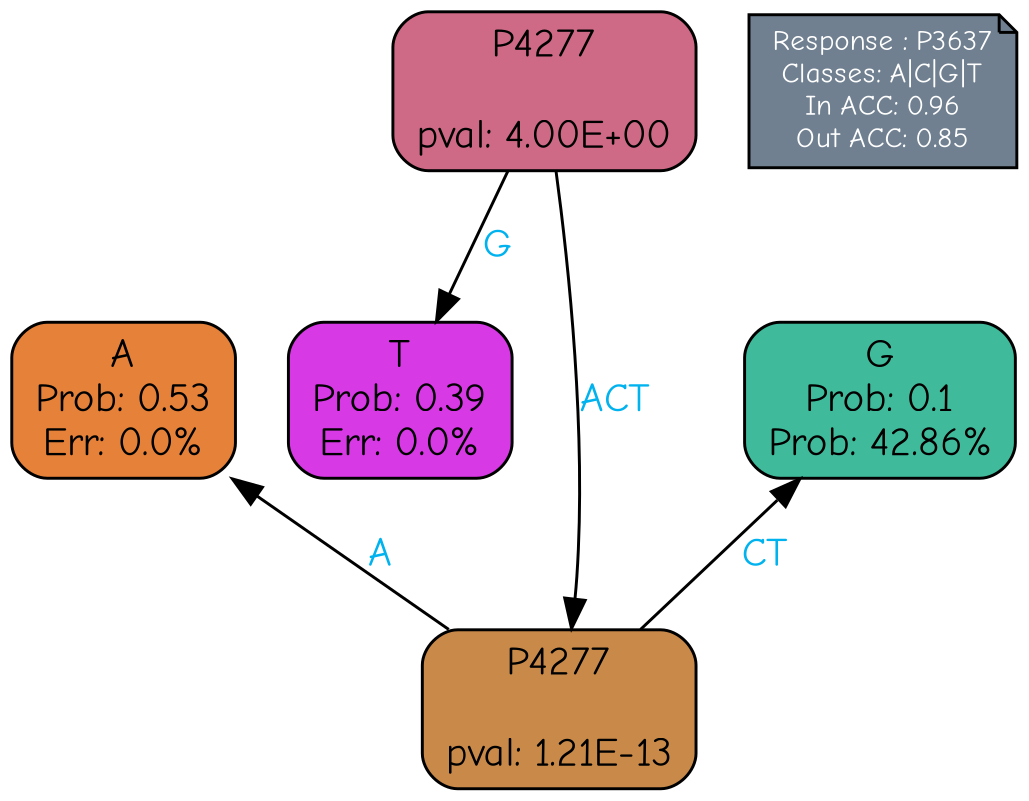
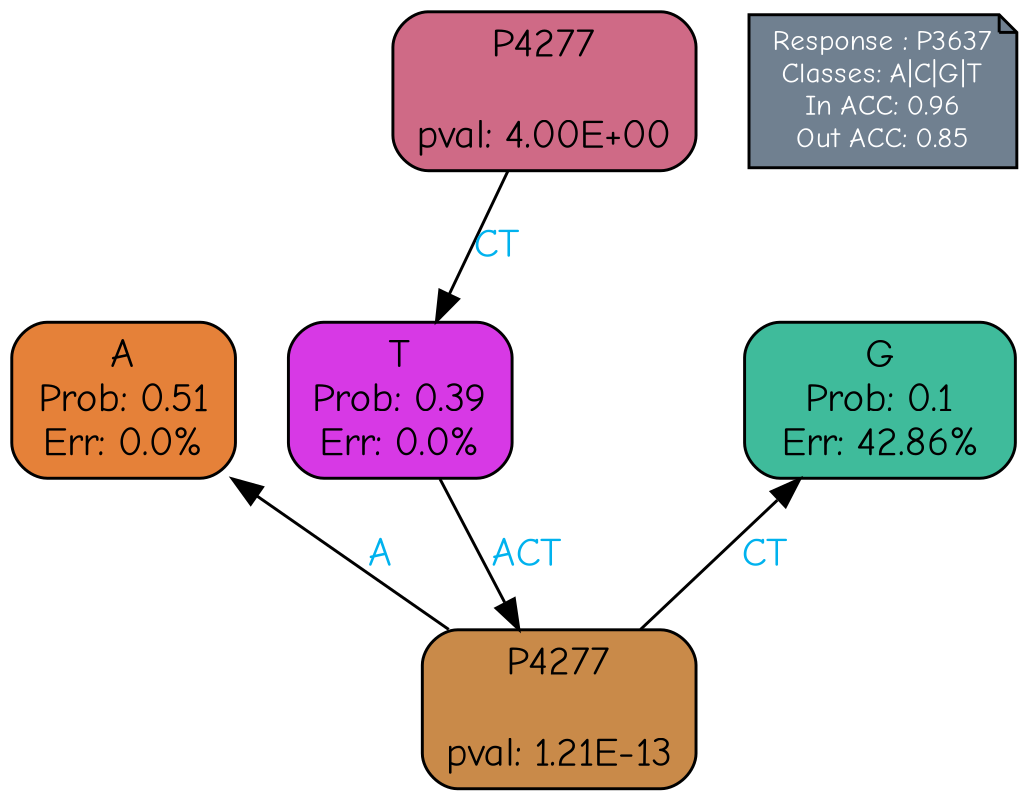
edge "P4277 pval: 4.00E+00" -> "T Prob: 0.39 Err: 0.0%": label "G" -> "CT"
edge "P4277 pval: 4.00E+00" -> "P4277 pval: 1.21E-13": now "T Prob: 0.39 Err: 0.0%" -> "P4277 pval: 1.21E-13"
node "A Prob: 0.53 Err: 0.0%": label "A Prob: 0.53 Err: 0.0%" -> "A Prob: 0.51 Err: 0.0%"
node "G Prob: 0.1 Prob: 42.86%": label "G Prob: 0.1 Prob: 42.86%" -> "G Prob: 0.1 Err: 42.86%"
